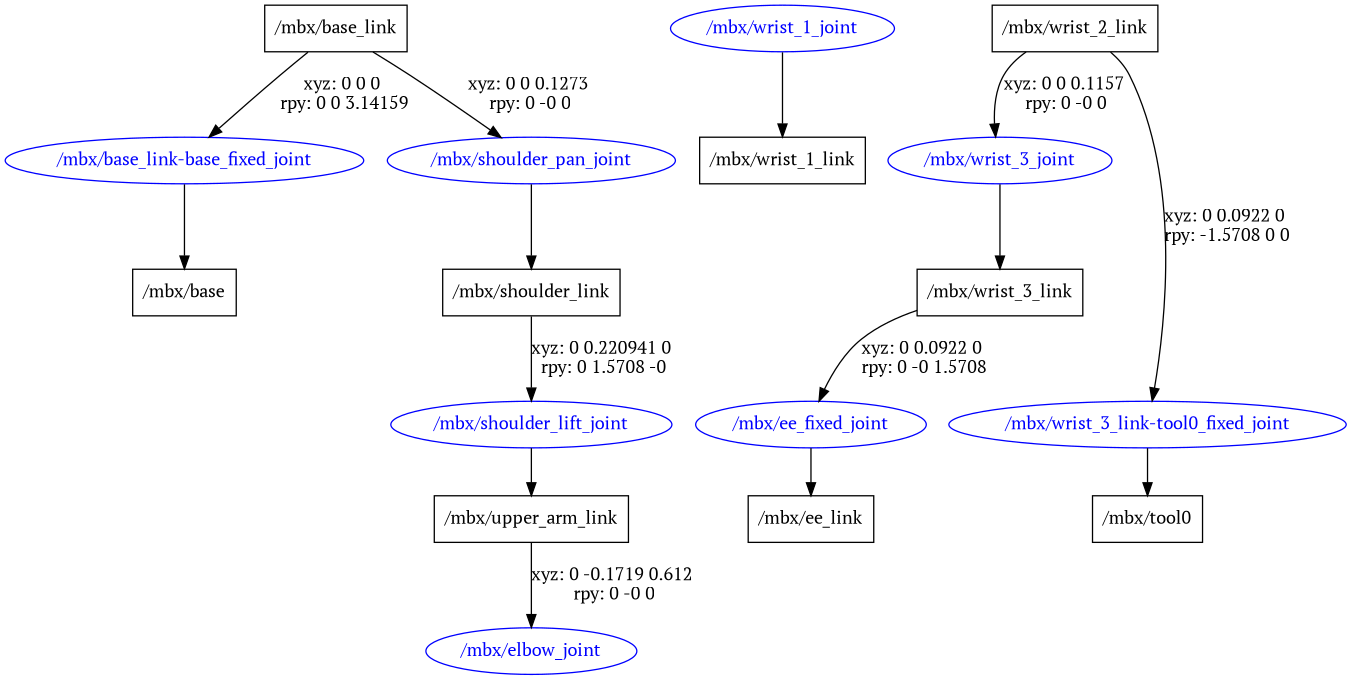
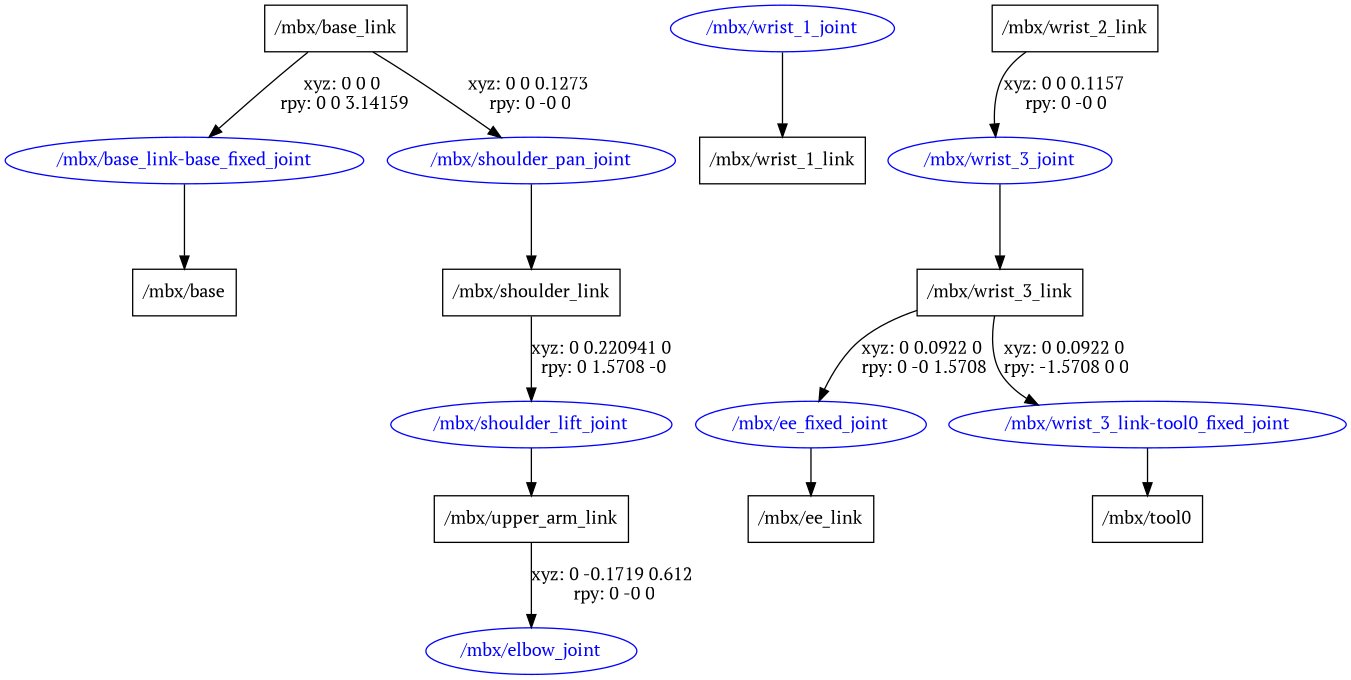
edge "/mbx/wrist_2_link" -> "/mbx/wrist_3_link-tool0_fixed_joint": now "/mbx/wrist_3_link" -> "/mbx/wrist_3_link-tool0_fixed_joint"
